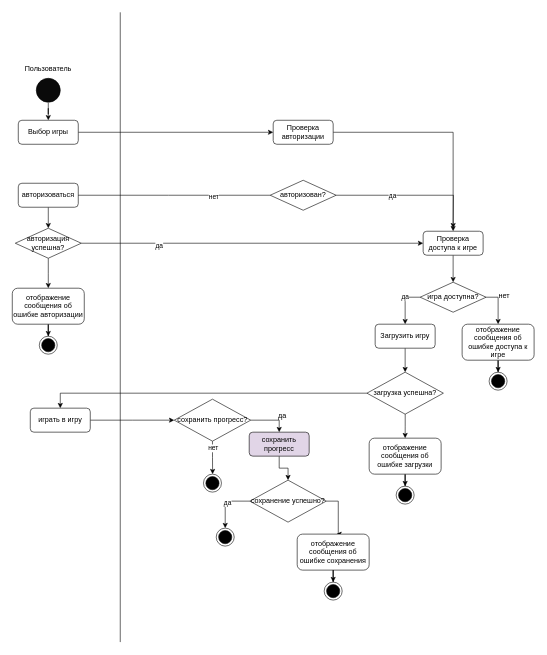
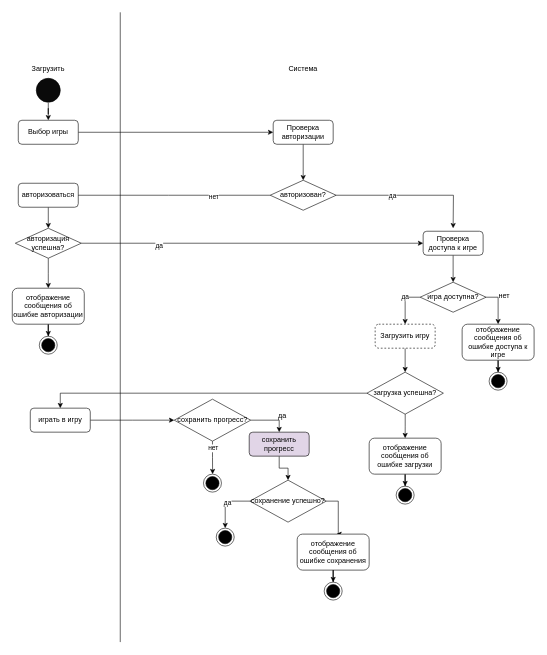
node "Пользователь": label "Пользователь" -> "Загрузить"
node "Система": added
edge "Проверка авторизации" -> "Проверка доступа к игре": now "Проверка авторизации" -> "авторизован?"
node "Загрузить игру": style solid -> dashed
